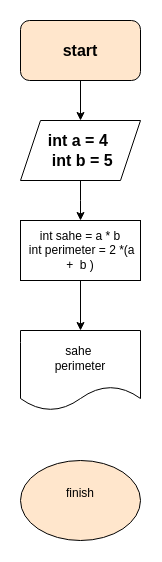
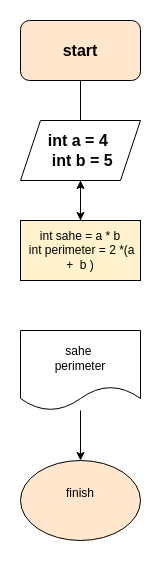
edge "start" -> "int a = 4 int b = 5": arrowhead classic -> none
node "int sahe = a * b int perimeter = 2 *(a + b )": fillcolor #ffffff -> #fff2cc
edge "int sahe = a * b int perimeter = 2 *(a + b )" -> "sahe perimeter": now "int sahe = a * b int perimeter = 2 *(a + b )" -> "int a = 4 int b = 5"
edge "sahe perimeter" -> "finish": added
